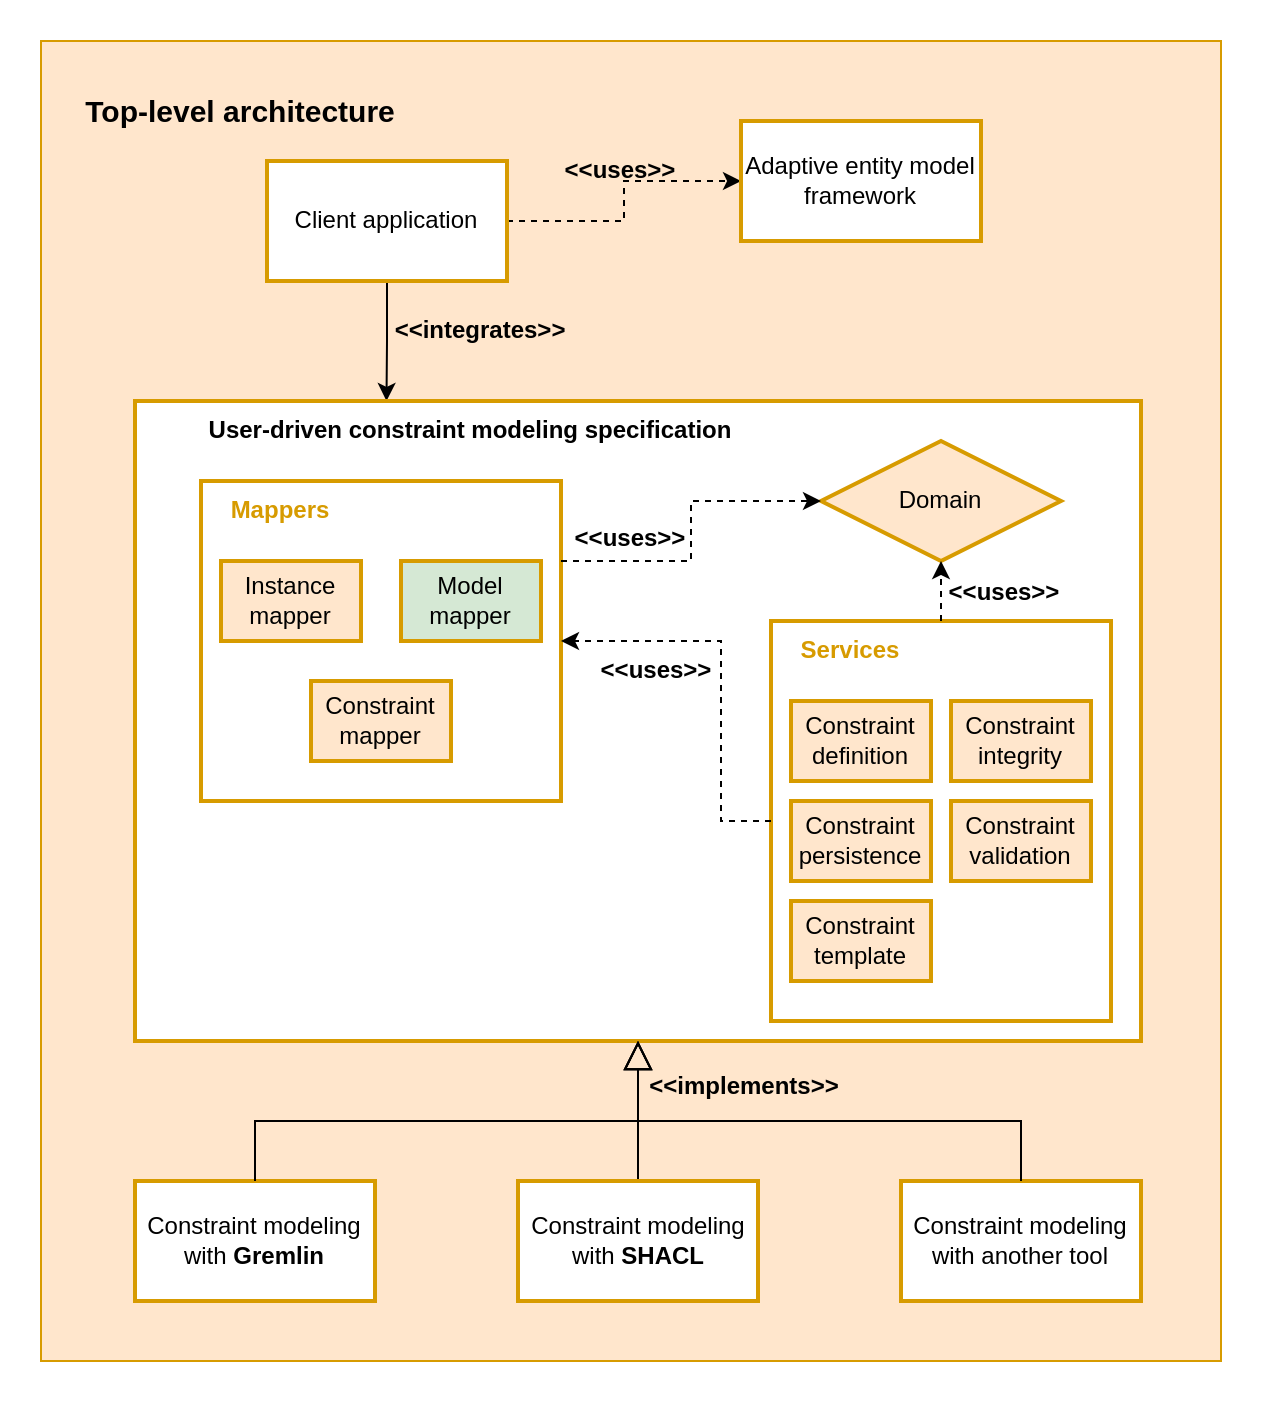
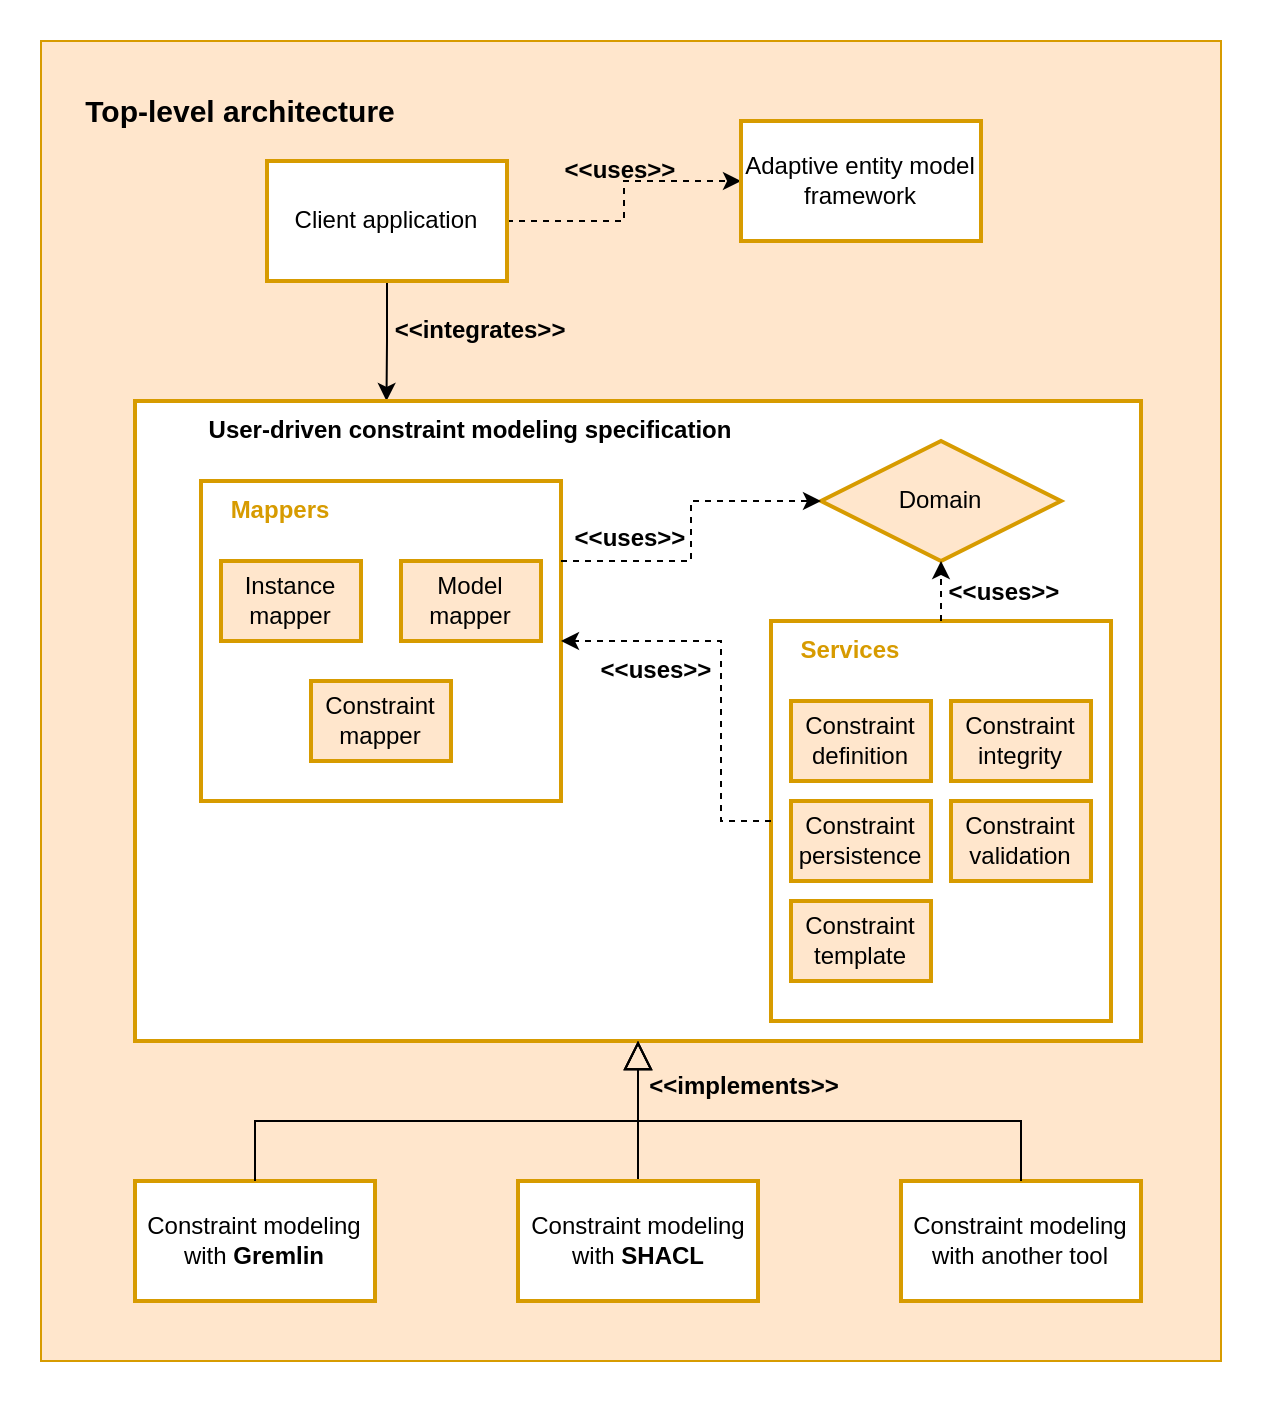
node "Model mapper": fillcolor #d5e8d4 -> #ffe6cc
